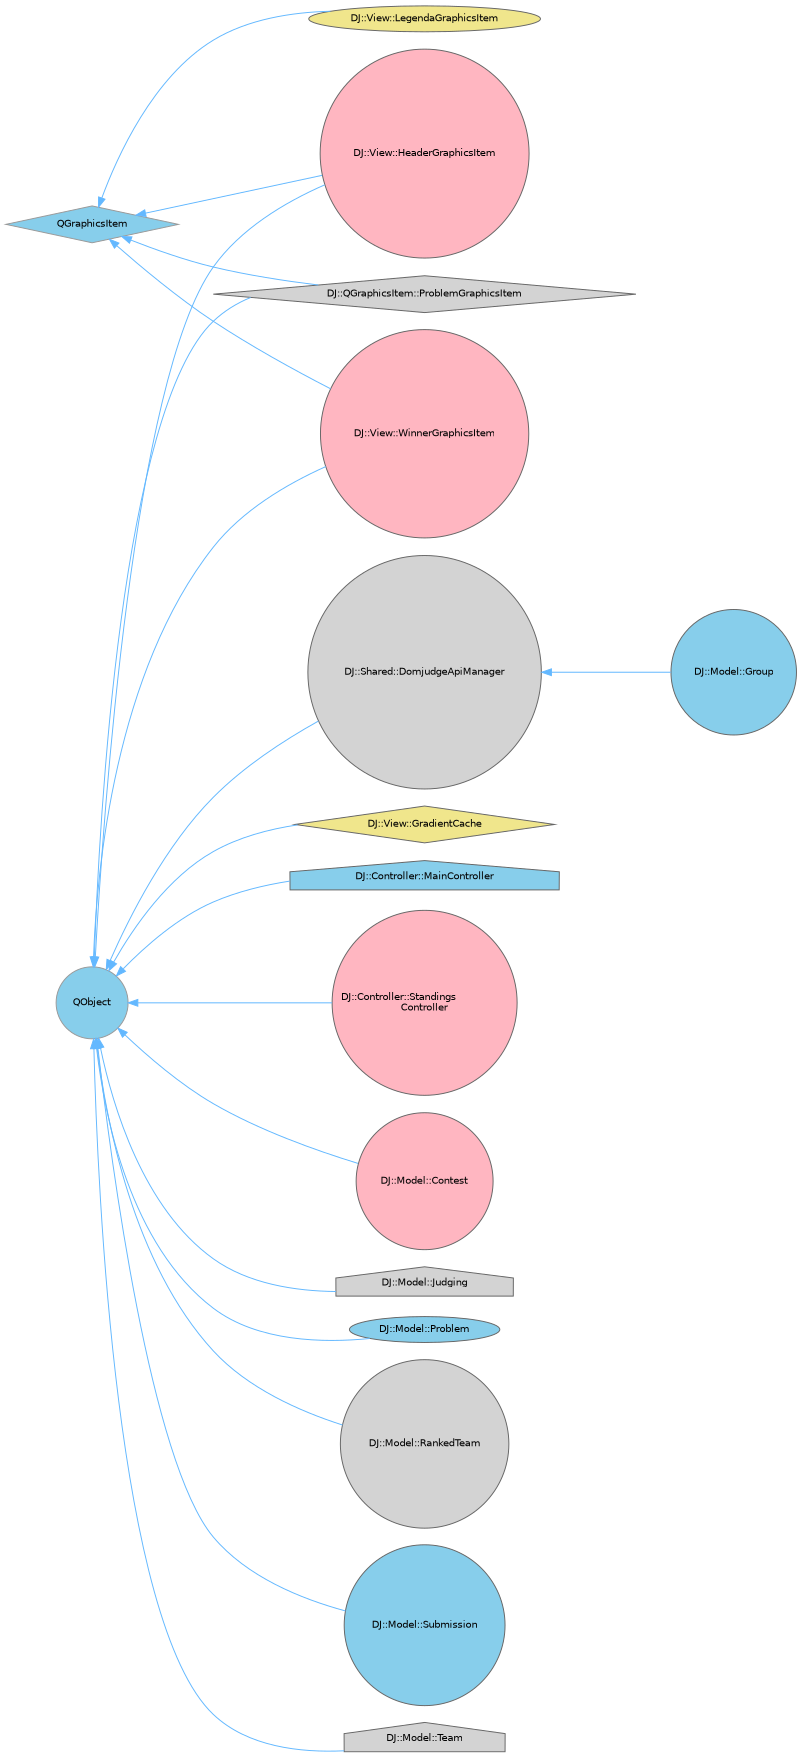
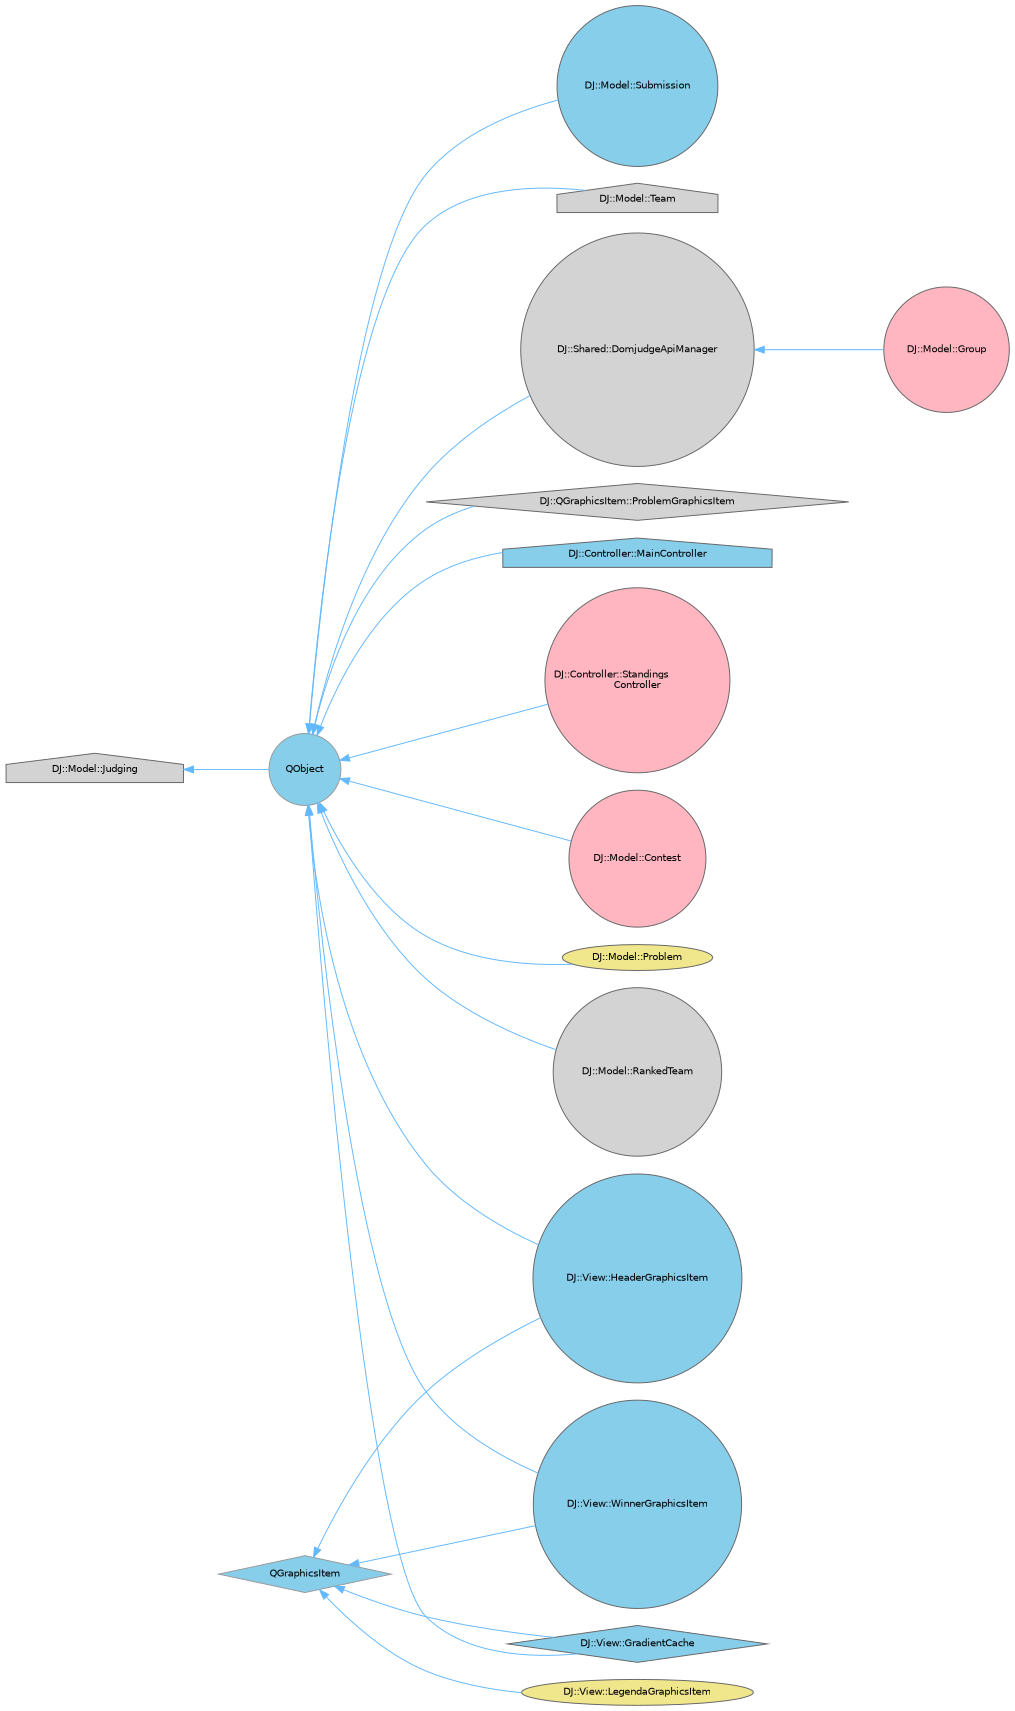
node "DJ::View::HeaderGraphicsItem": fillcolor lightpink -> skyblue
edge "DJ::QGraphicsItem::ProblemGraphicsItem" -> "QGraphicsItem": now "DJ::View::GradientCache" -> "QGraphicsItem"
node "DJ::View::WinnerGraphicsItem": fillcolor lightpink -> skyblue
node "DJ::Model::Group": fillcolor skyblue -> lightpink
node "DJ::View::GradientCache": fillcolor khaki -> skyblue
edge "DJ::Model::Judging" -> "QObject": reversed
node "DJ::Model::Problem": fillcolor skyblue -> khaki
